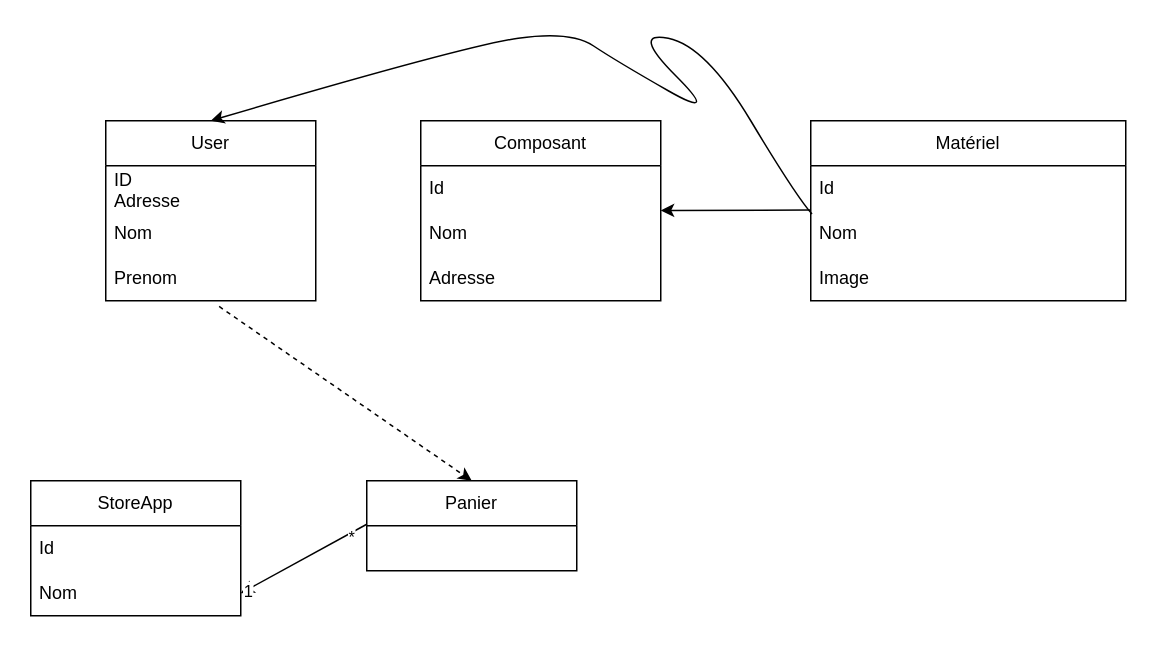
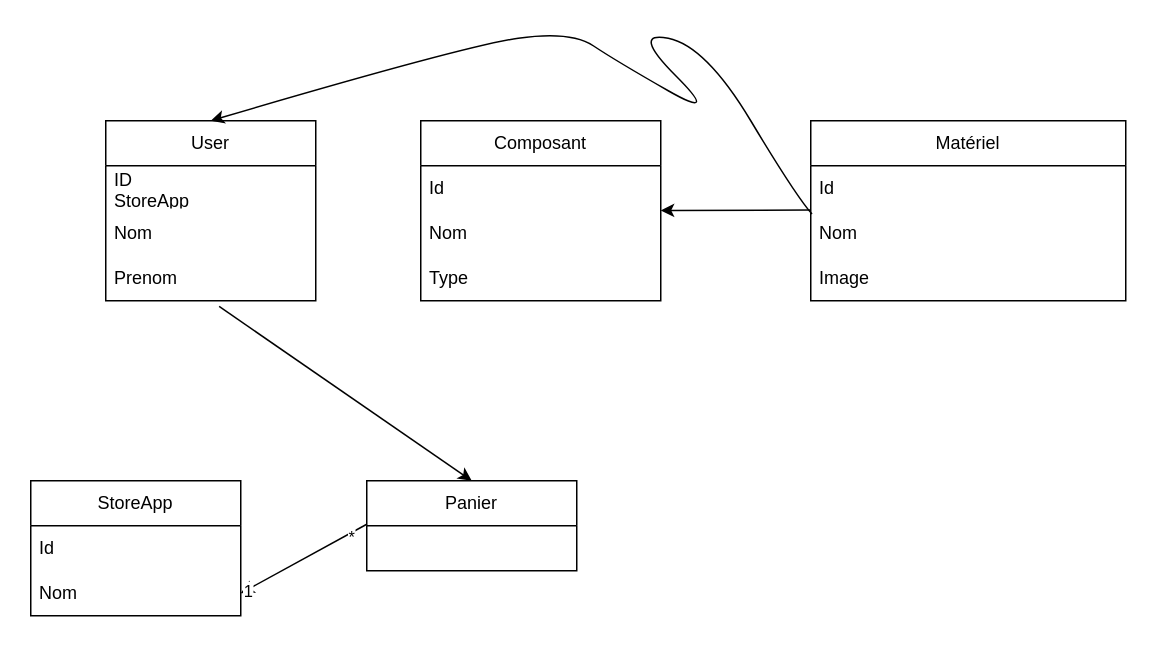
node "ID Adresse": label "ID Adresse" -> "ID StoreApp"
node "Adresse": label "Adresse" -> "Type"
edge "Prenom" -> "Panier": style dashed -> solid
